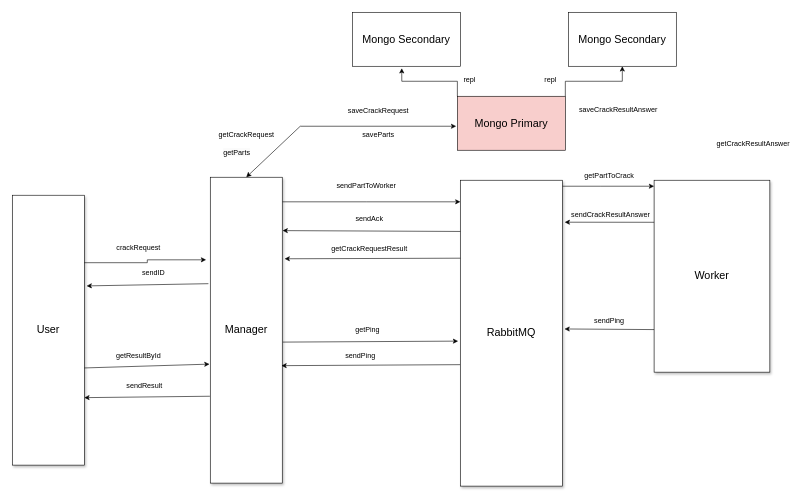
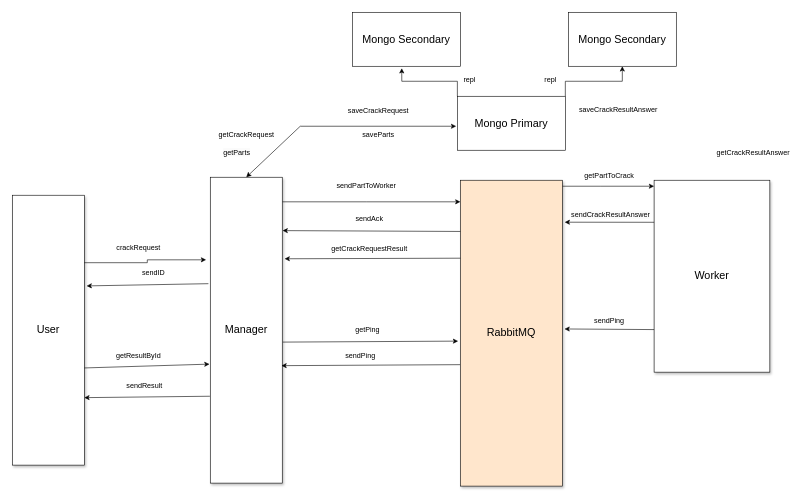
node "Mongo Primary": fillcolor #f8cecc -> #ffffff
node "getCrackResultAnswer": moved (753, 144) -> (753, 153)
node "RabbitMQ": fillcolor #ffffff -> #ffe6cc
